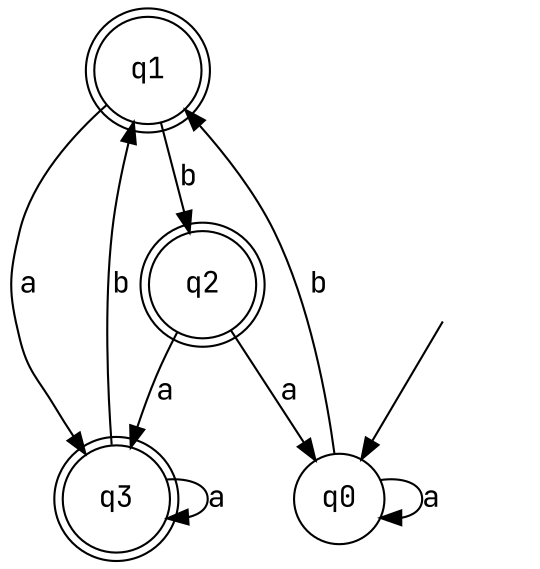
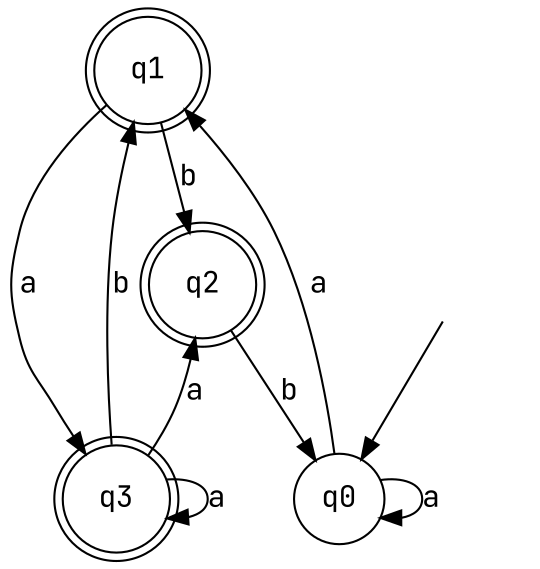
edge "q0" -> "q1": label "b" -> "a"
edge "q2" -> "q3": reversed
edge "q2" -> "q0": label "a" -> "b"
